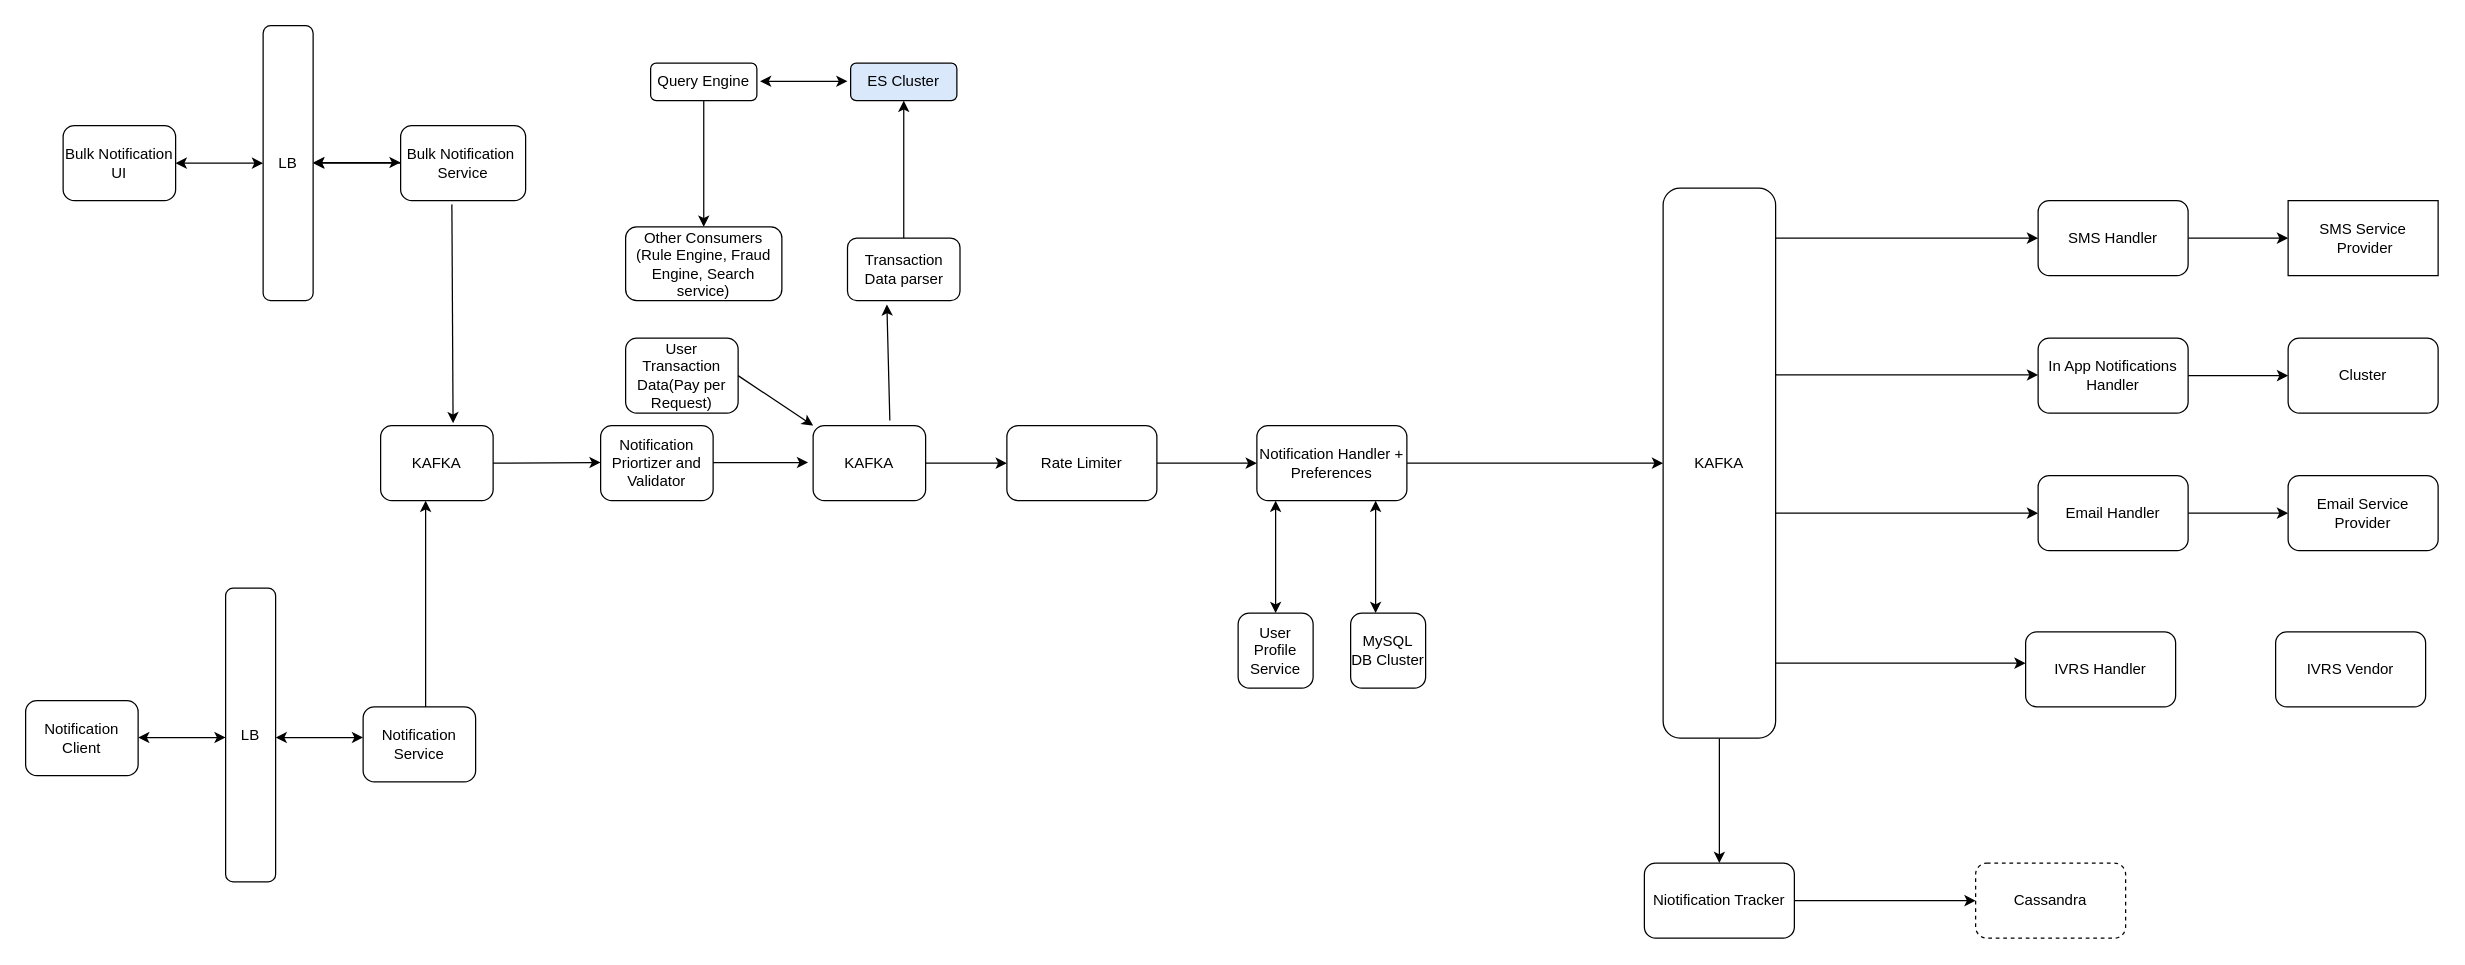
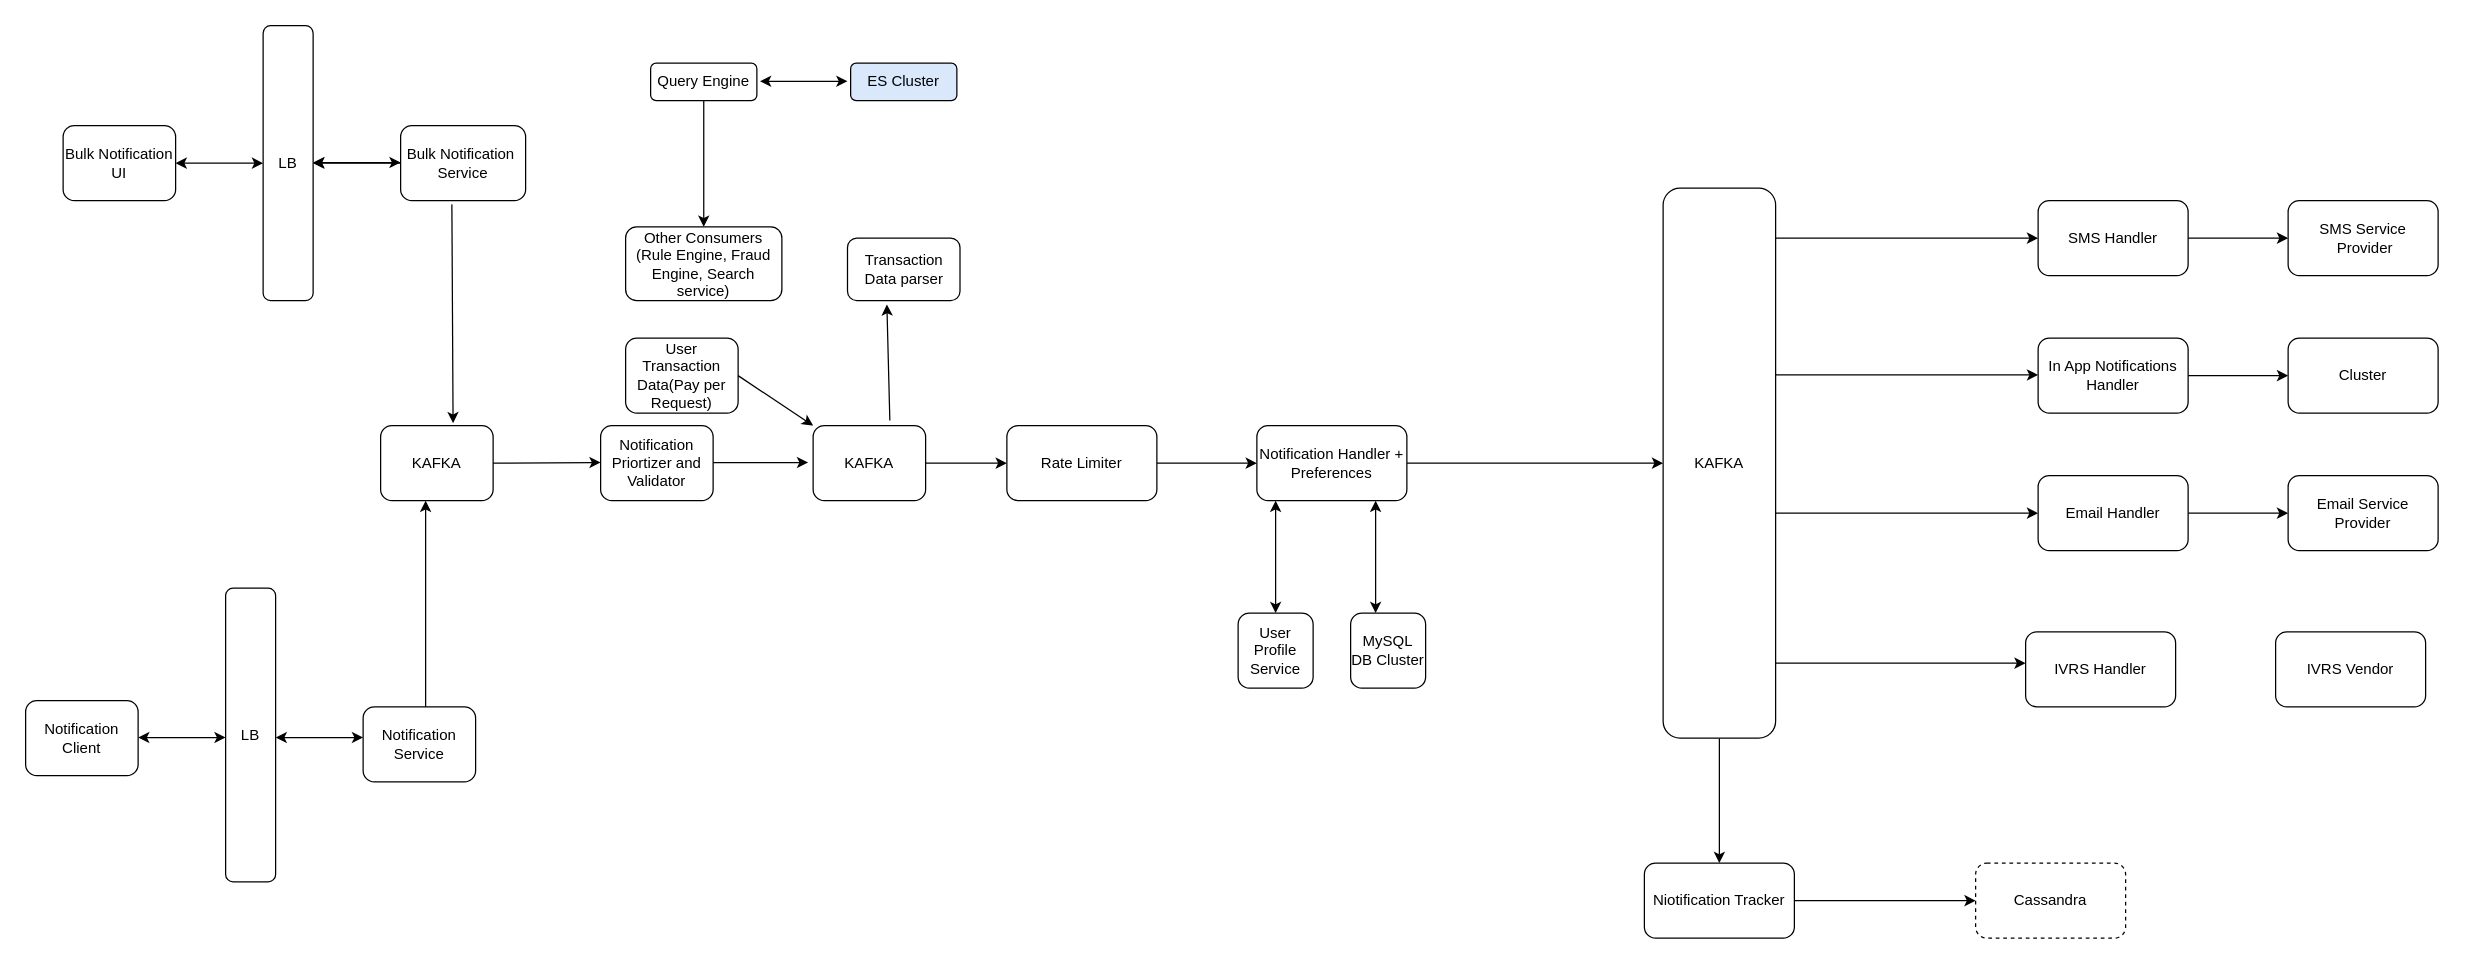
edge "Transaction Data parser" -> "ES Cluster": removed
node "SMS Service Provider": shape rectangle -> rounded rectangle
